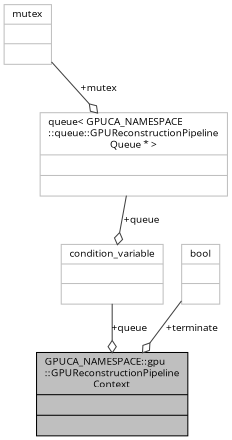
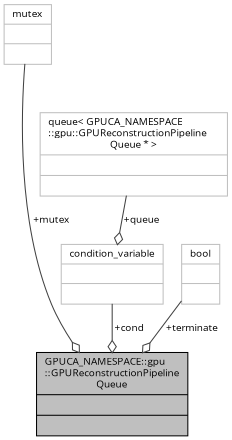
edge "mutex" -> "queue< GPUCA_NAMESPACE": now "mutex" -> "GPUCA_NAMESPACE::gpu"
node "queue< GPUCA_NAMESPACE": text "::queue::GPUReconstructionPipeline" -> "::gpu::GPUReconstructionPipeline"
edge "condition_variable" -> "GPUCA_NAMESPACE::gpu": label " +queue" -> " +cond"
node "GPUCA_NAMESPACE::gpu": text "Context" -> "Queue"
